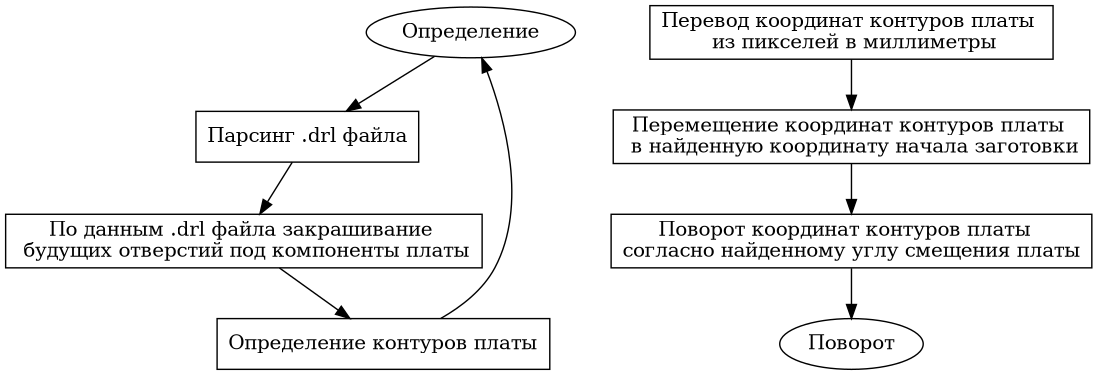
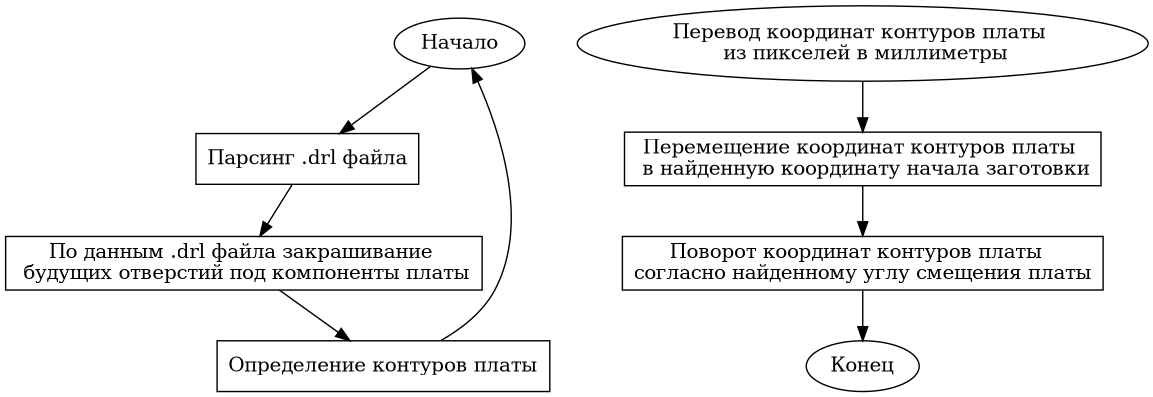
node "Определение": label "Определение" -> "Начало"
node "Перевод координат контуров платы из пикселей в миллиметры": shape box -> ellipse
node "Поворот": label "Поворот" -> "Конец"
